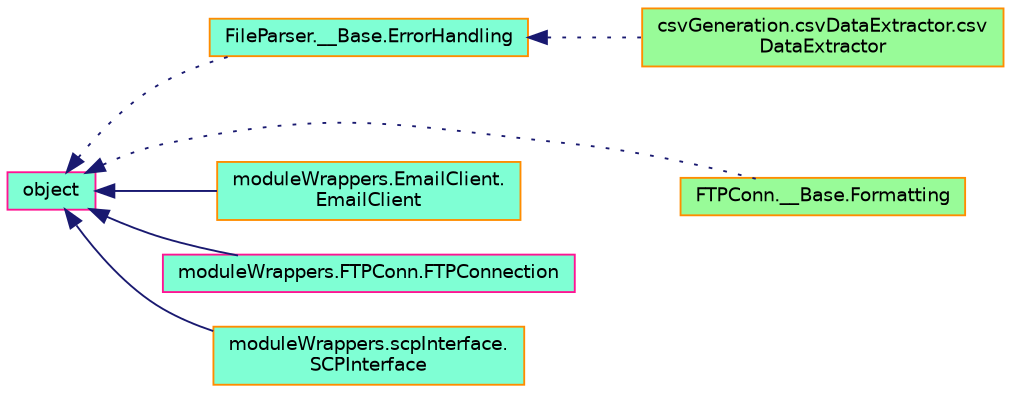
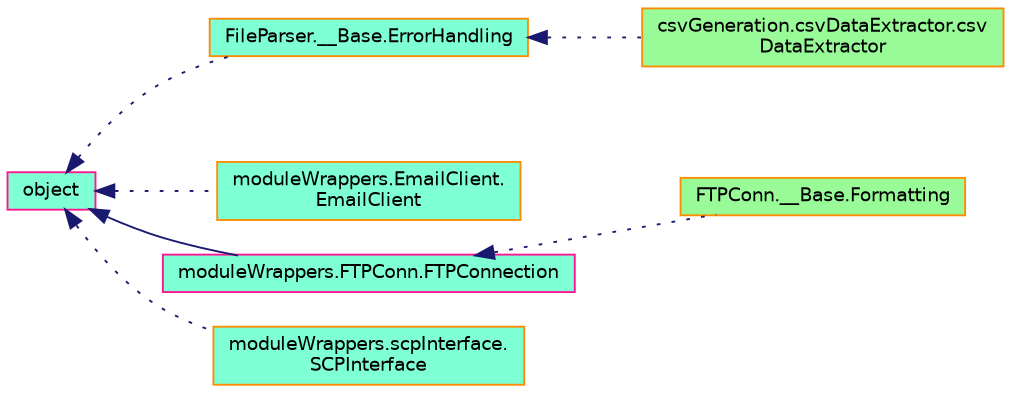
edge "FTPConn.__Base.Formatting" -> "object": now "FTPConn.__Base.Formatting" -> "moduleWrappers.FTPConn.FTPConnection"
edge "moduleWrappers.EmailClient. EmailClient" -> "object": style solid -> dotted
edge "moduleWrappers.scpInterface. SCPInterface" -> "object": style solid -> dotted
